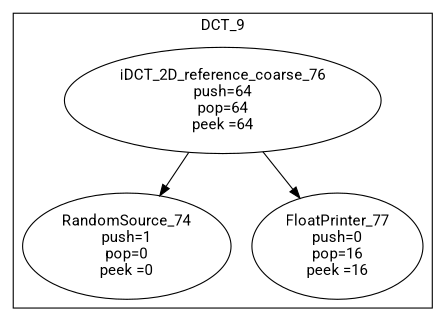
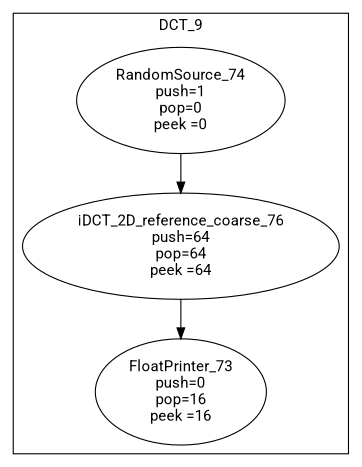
edge "iDCT_2D_reference_coarse_76 push=64 pop=64 peek =64" -> "RandomSource_74 push=1 pop=0 peek =0": reversed
node "FloatPrinter_77 push=0 pop=16 peek =16": label "FloatPrinter_77 push=0 pop=16 peek =16" -> "FloatPrinter_73 push=0 pop=16 peek =16"
